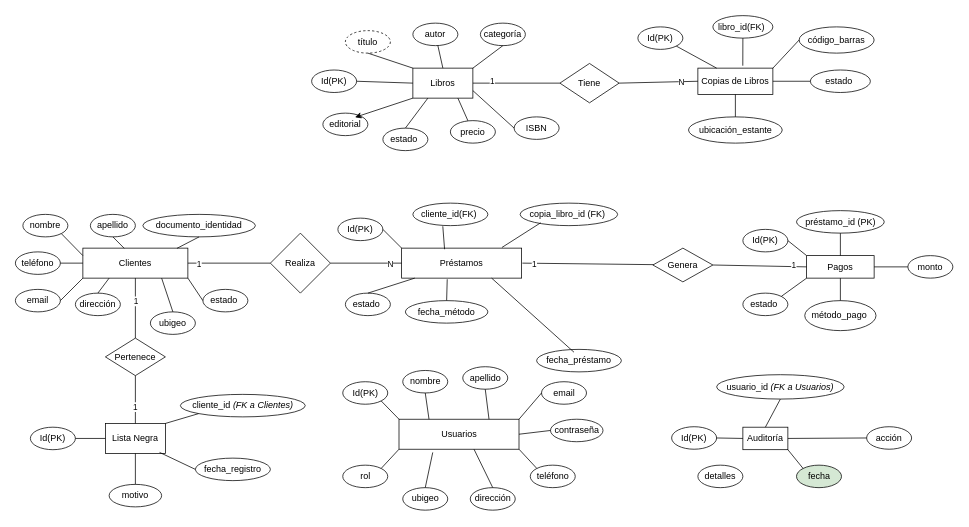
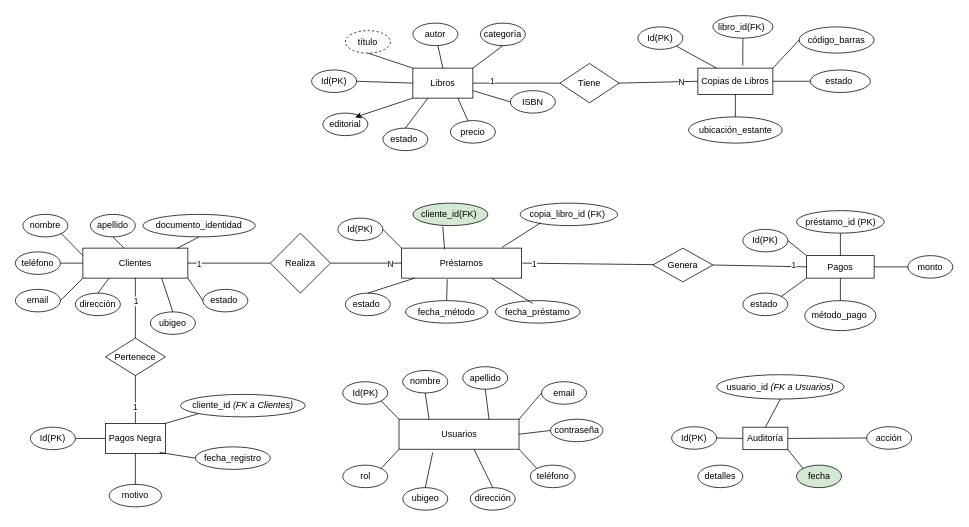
node "ISBN": moved (537, 128) -> (533, 102)
node "cliente_id(FK)": fillcolor #ffffff -> #d5e8d4
node "fecha_préstamo": moved (579, 360) -> (538, 312)
node "Lista Negra": label "Lista Negra" -> "Pagos Negra"
node "fecha_registro": moved (233, 469) -> (233, 458)
